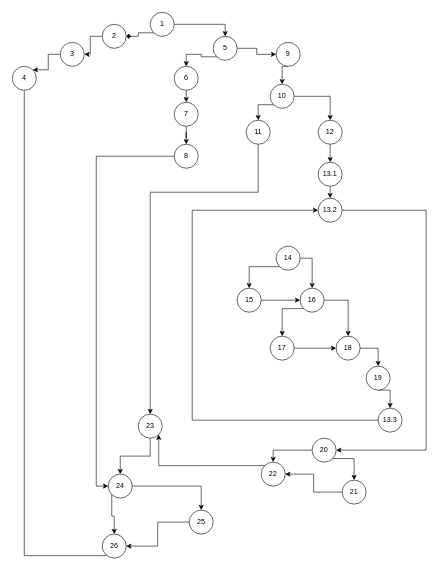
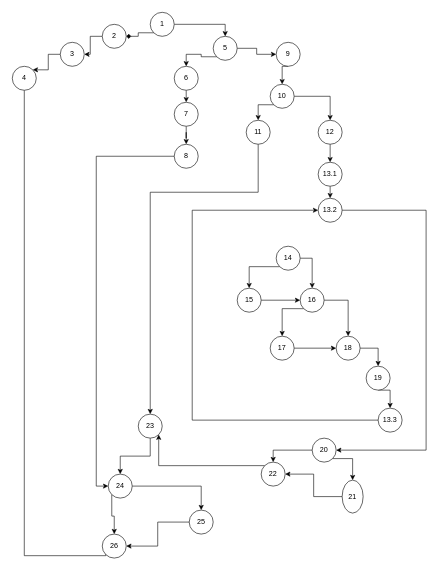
node "21": size 24x24 -> 21x33
